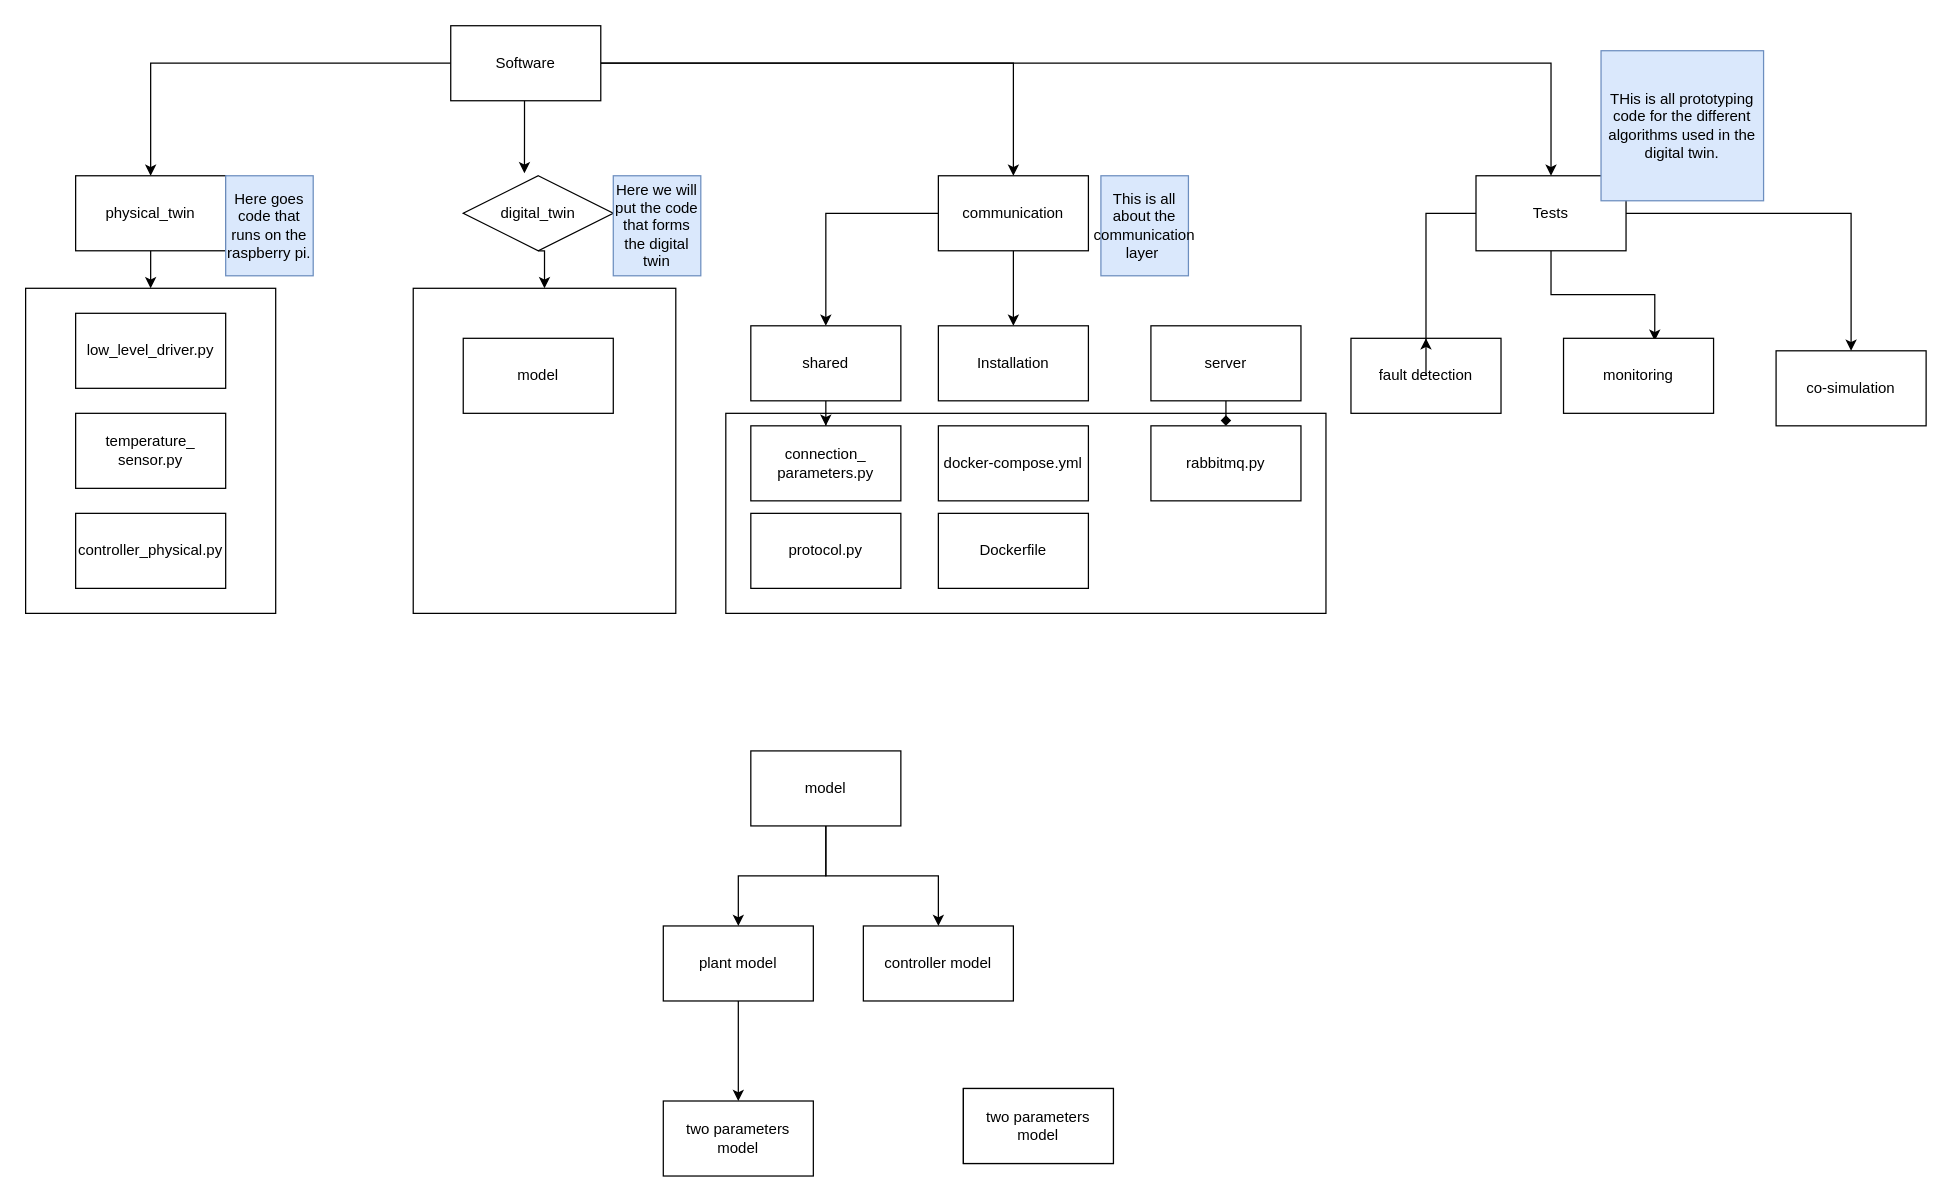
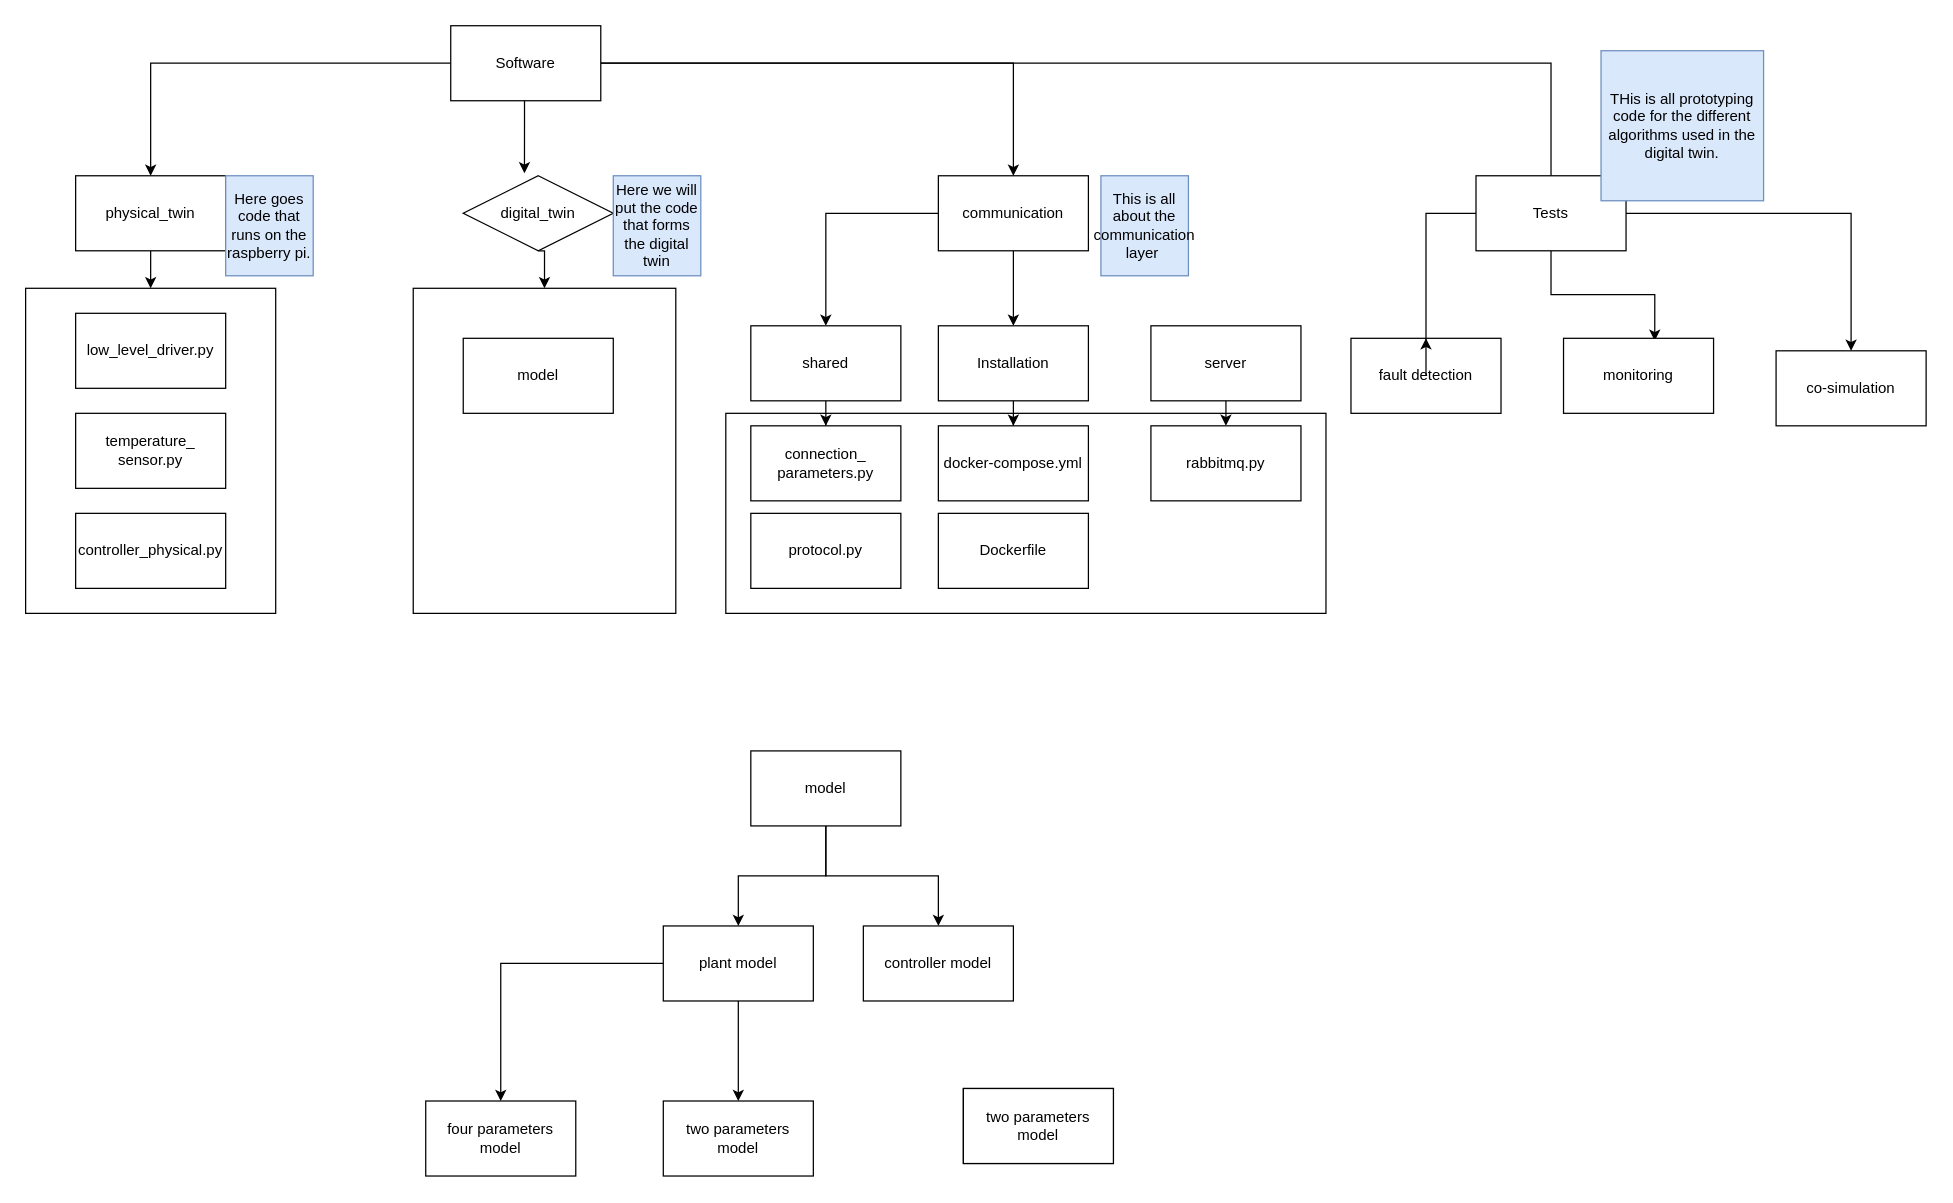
edge "Software" -> "Tests": arrowhead classic -> none
edge "server" -> "rabbitmq.py": arrowhead diamond -> classic
edge "Installation" -> "docker-compose.yml": added
edge "plant model" -> "four parameters model": added
node "four parameters model": added
